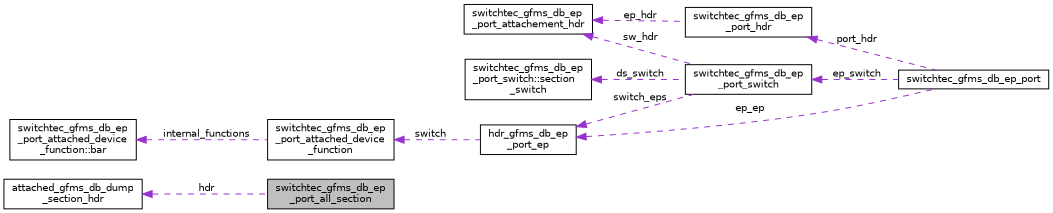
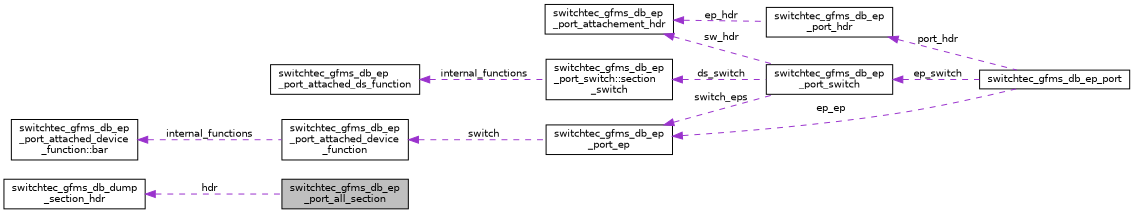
node "switchtec_gfms_db_ep _port_attached_ds_function": added
node "hdr_gfms_db_ep _port_ep": label "hdr_gfms_db_ep _port_ep" -> "switchtec_gfms_db_ep _port_ep"
node "attached_gfms_db_dump _section_hdr": label "attached_gfms_db_dump _section_hdr" -> "switchtec_gfms_db_dump _section_hdr"
